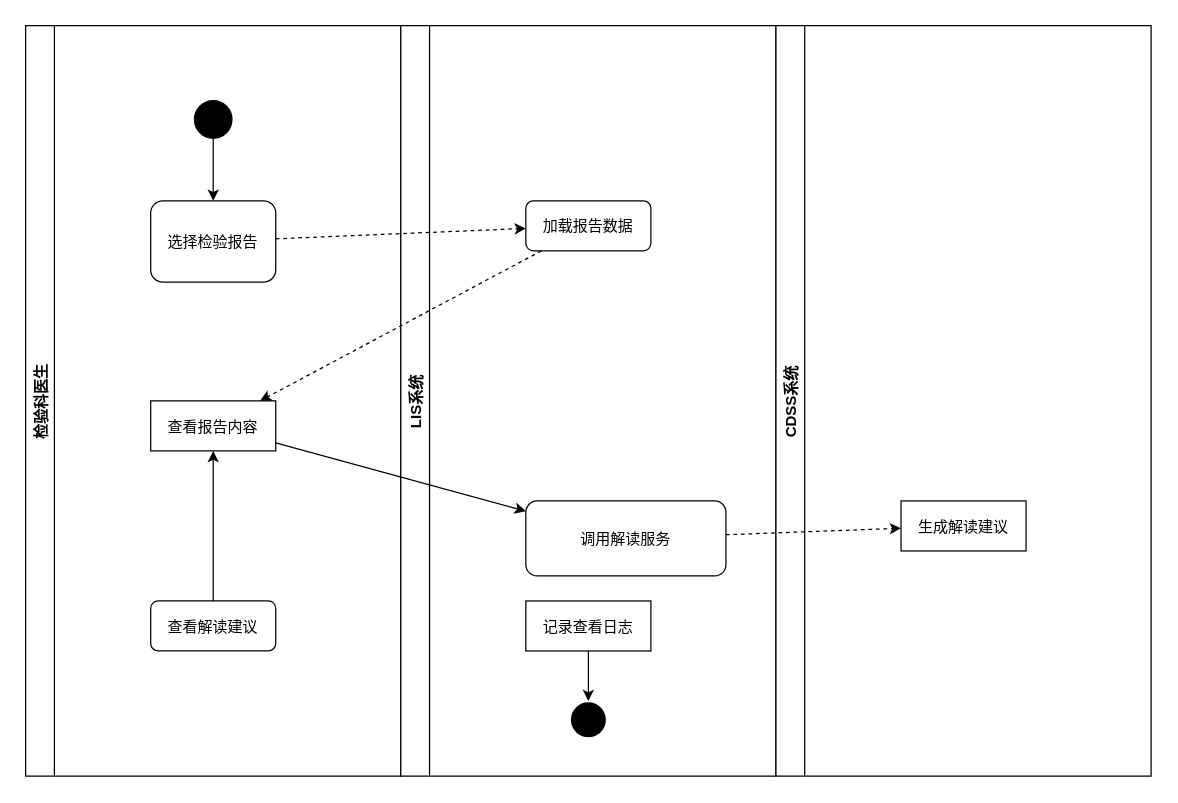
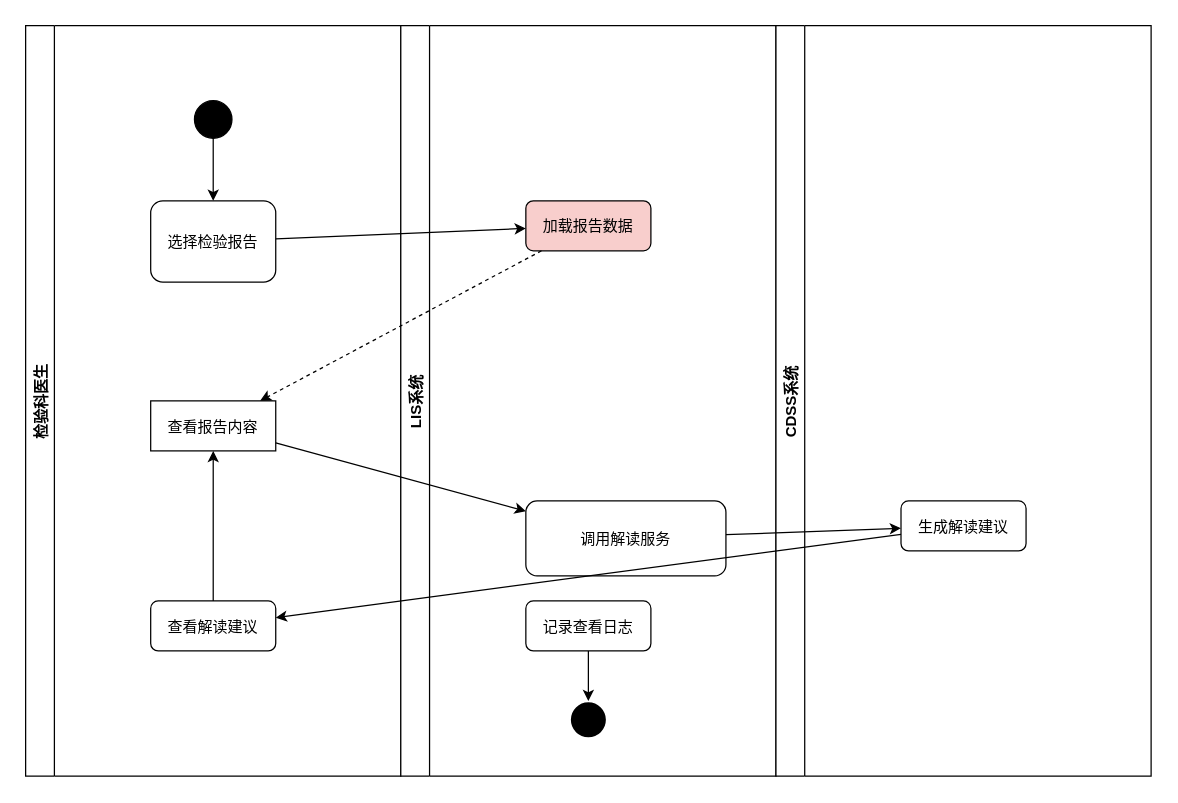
node "加载报告数据": fillcolor #ffffff -> #f8cecc
edge "选择检验报告" -> "加载报告数据": style dashed -> solid
node "生成解读建议": shape rectangle -> rounded rectangle
edge "调用解读服务" -> "生成解读建议": style dashed -> solid
edge "生成解读建议" -> "查看解读建议": added
node "记录查看日志": shape rectangle -> rounded rectangle
